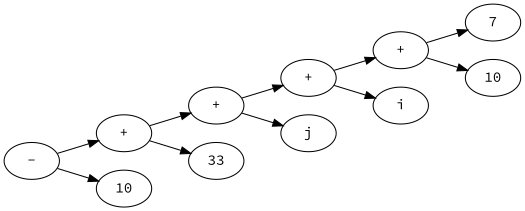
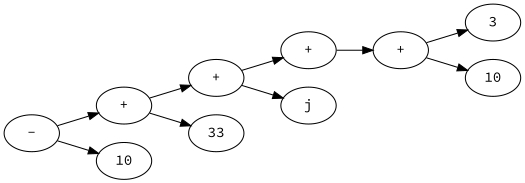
node "7": label "7" -> "3"
node "i": removed
